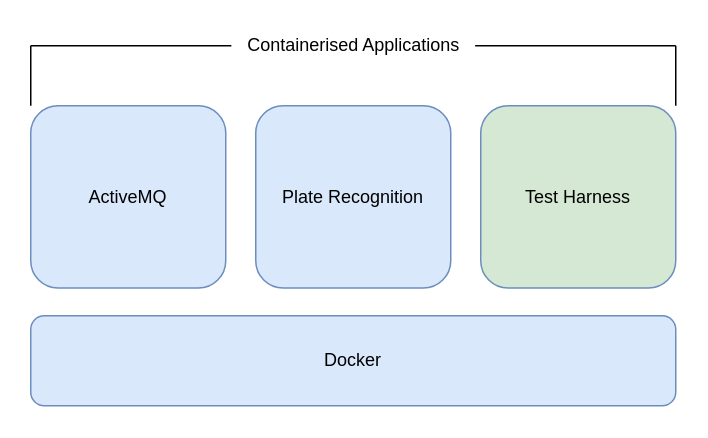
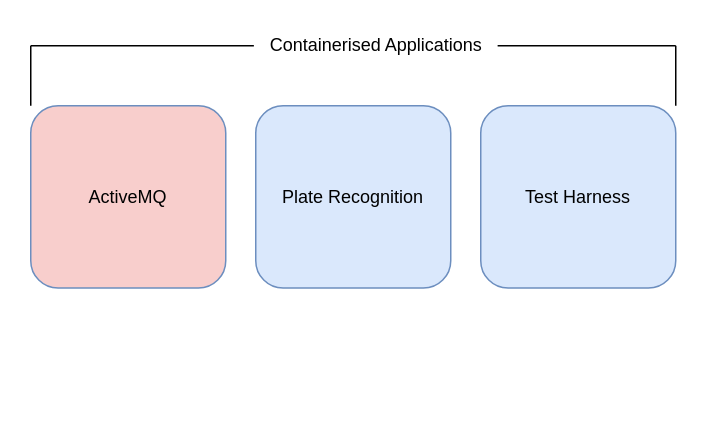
node "Containerised Applications": moved (353, 46) -> (376, 46)
node "ActiveMQ": fillcolor #dae8fc -> #f8cecc
node "Test Harness": fillcolor #d5e8d4 -> #dae8fc
node "Docker": removed
